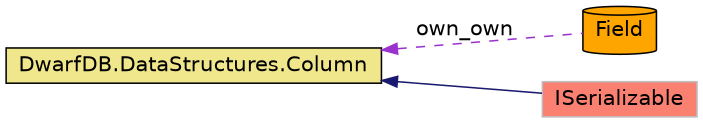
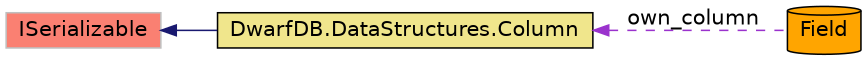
edge "Field" -> "DwarfDB.DataStructures.Column": label " own_own" -> " own_column"
edge "ISerializable" -> "DwarfDB.DataStructures.Column": reversed
